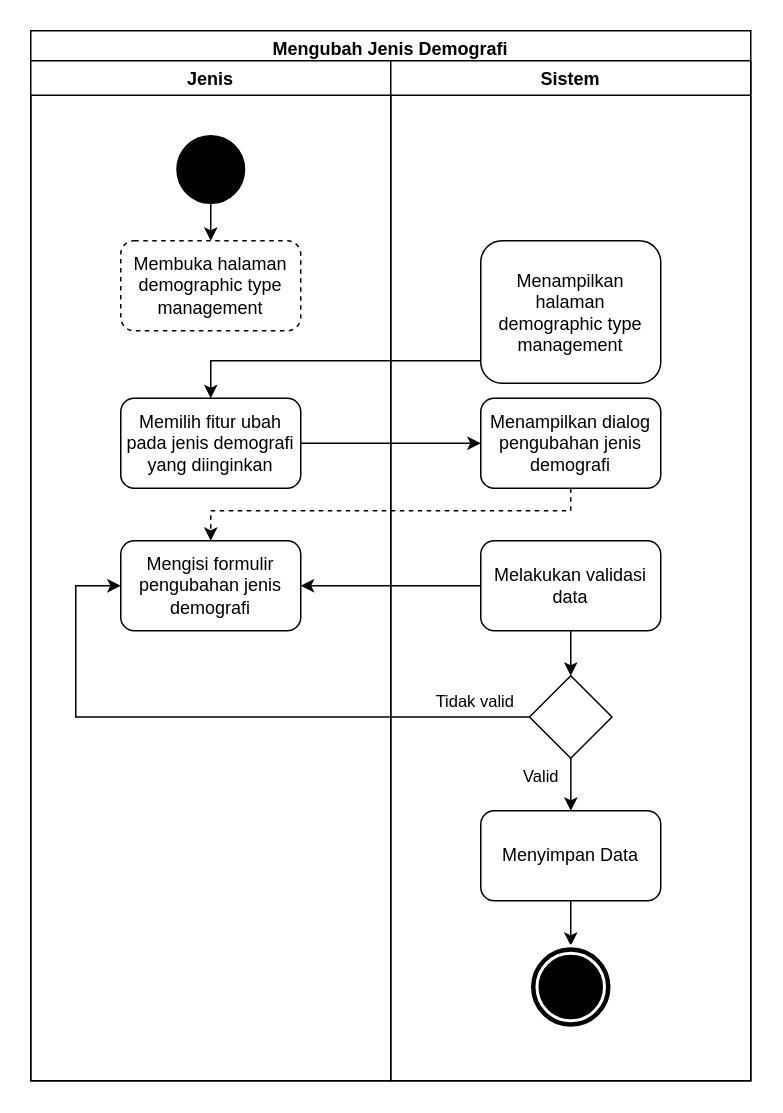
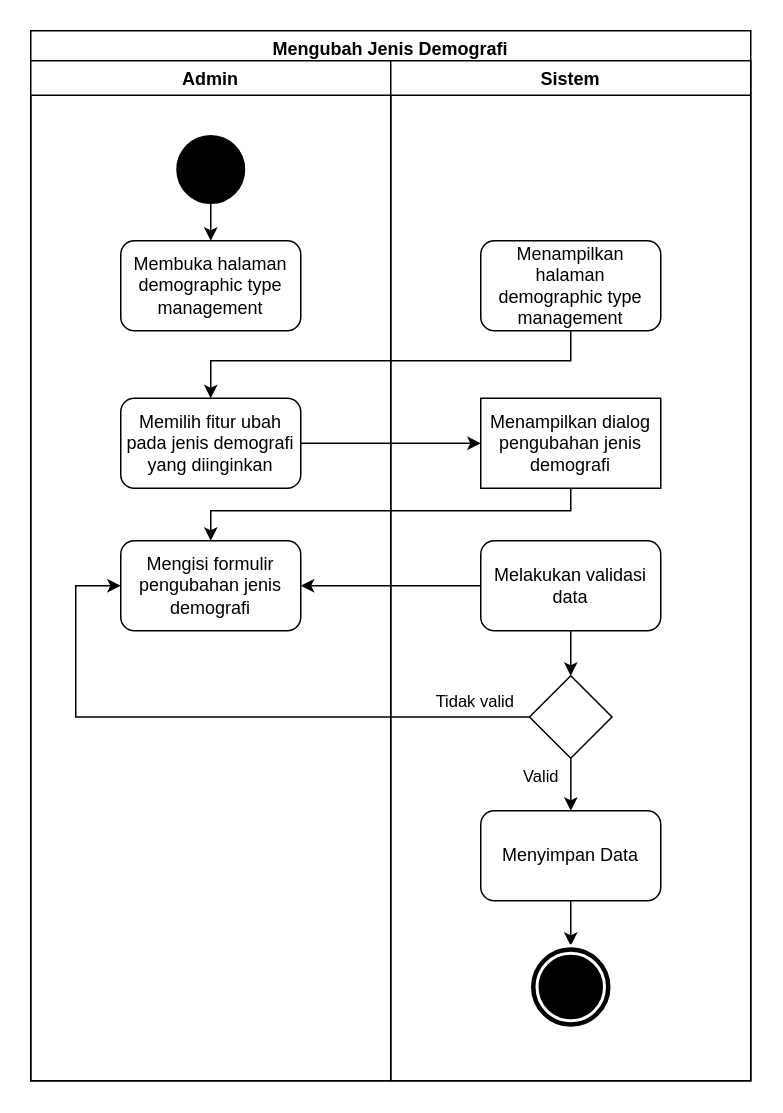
node "Jenis": label "Jenis" -> "Admin"
node "Membuka halaman demographic type management": style dashed -> solid
node "Menampilkan halaman demographic type management": size 180x143 -> 180x90
node "Menampilkan dialog pengubahan jenis demografi": shape rounded rectangle -> rectangle
edge "Menampilkan dialog pengubahan jenis demografi" -> "Mengisi formulir pengubahan jenis demografi": style dashed -> solid
